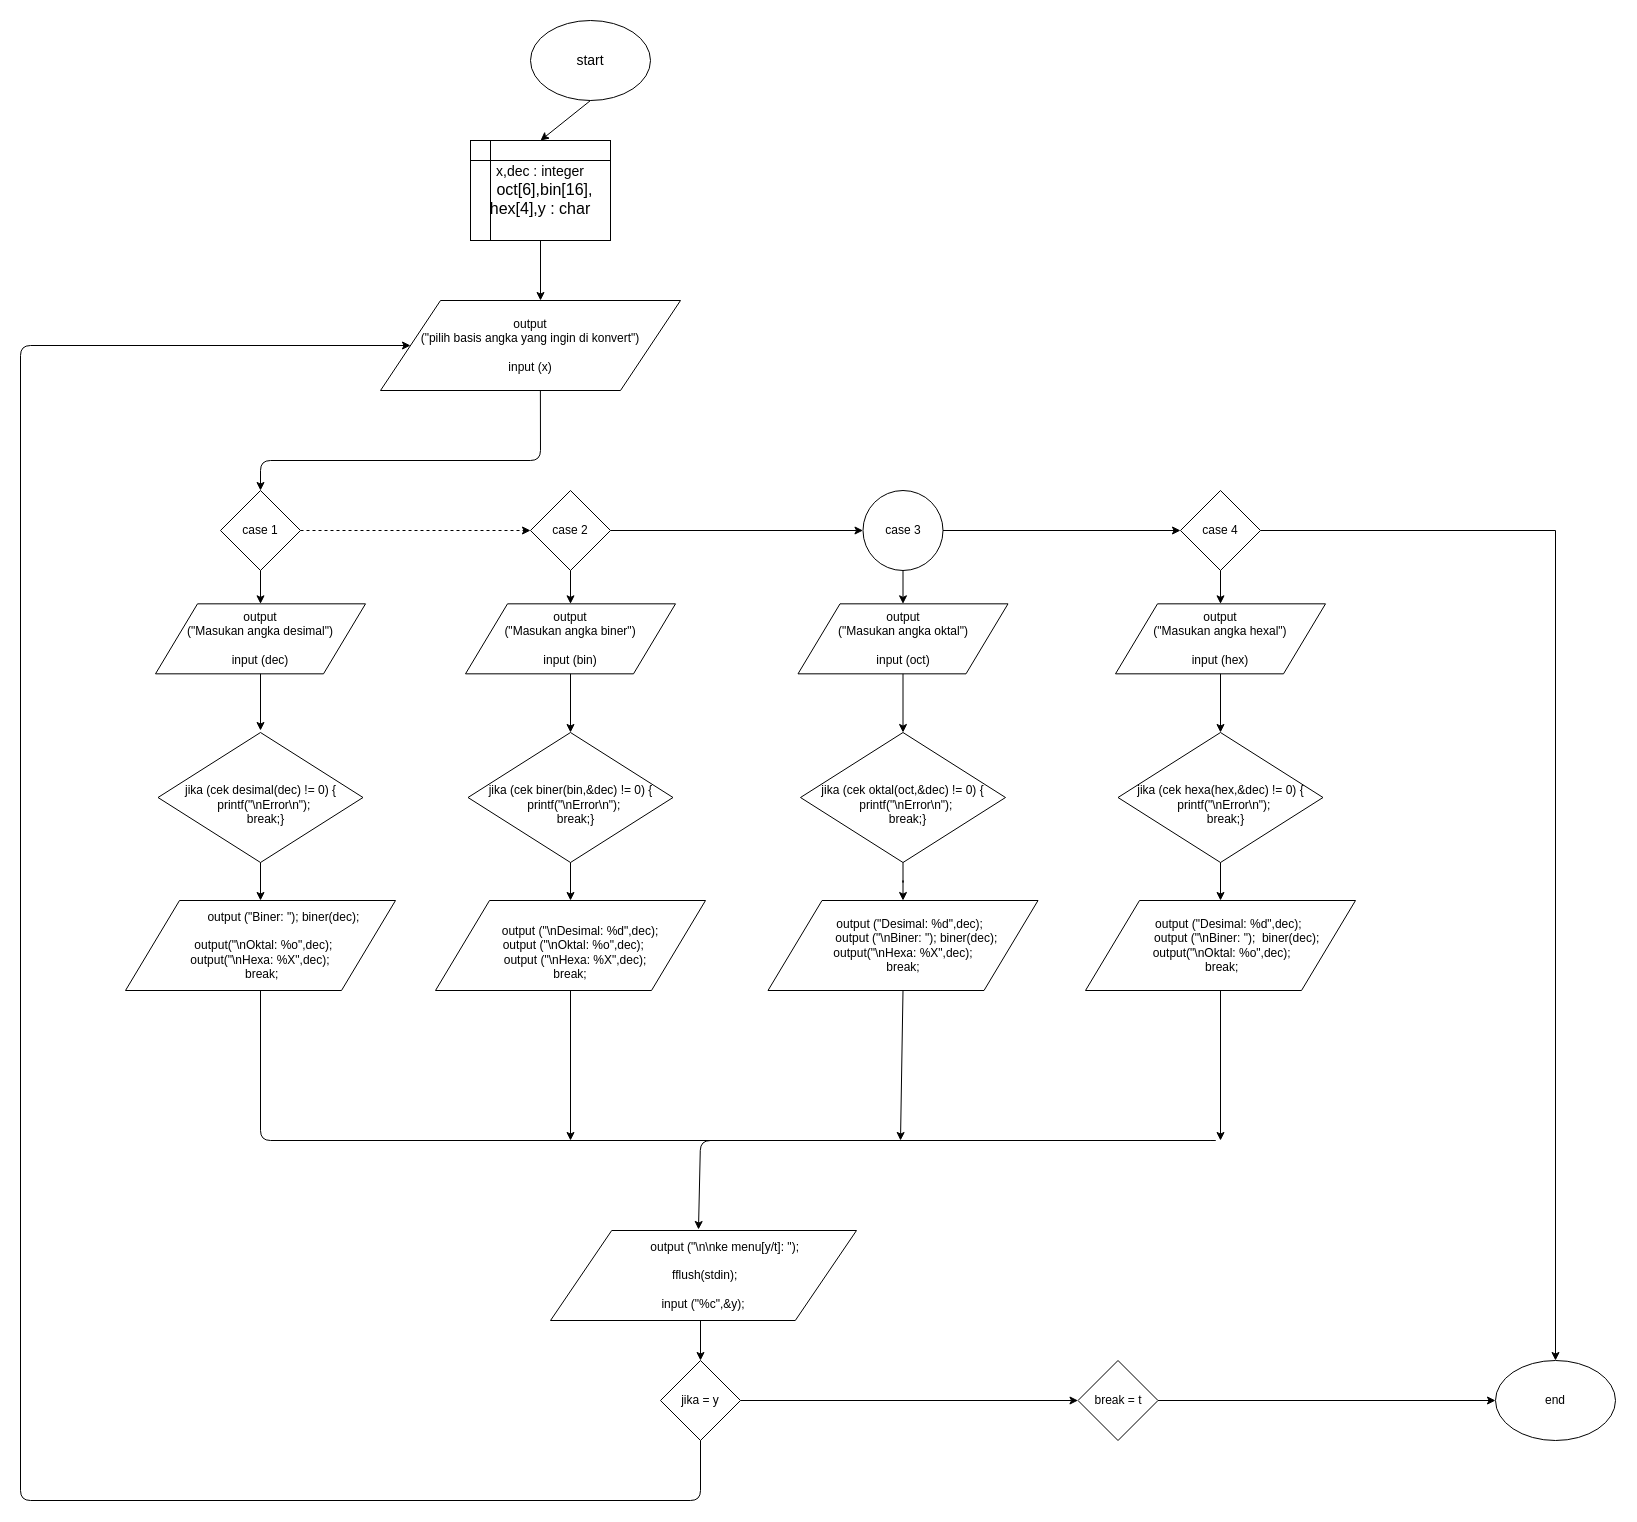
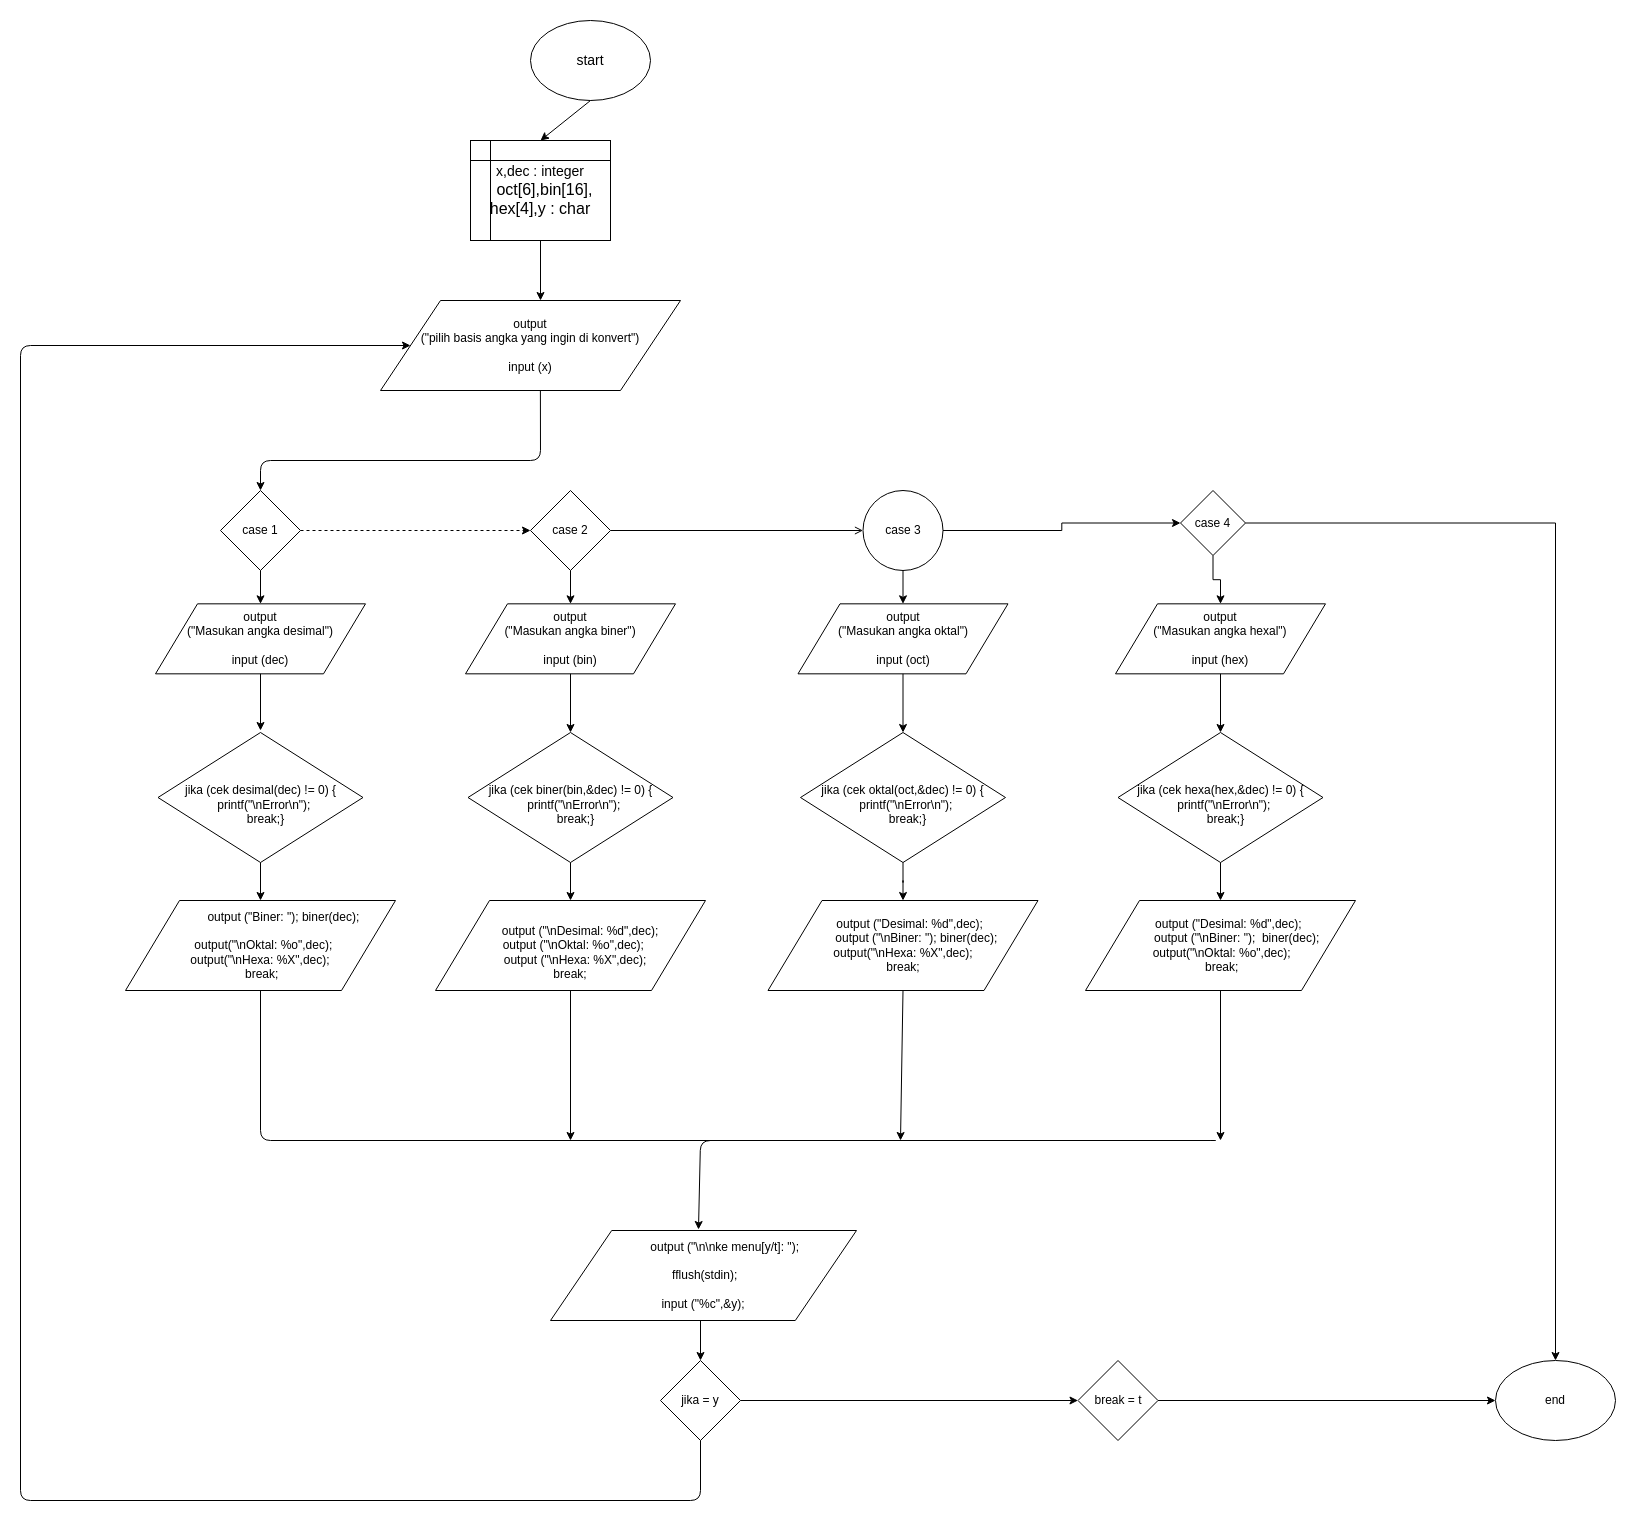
edge "case 2" -> "case 3": arrowhead classic -> open
node "case 4": size 80x80 -> 65x65
